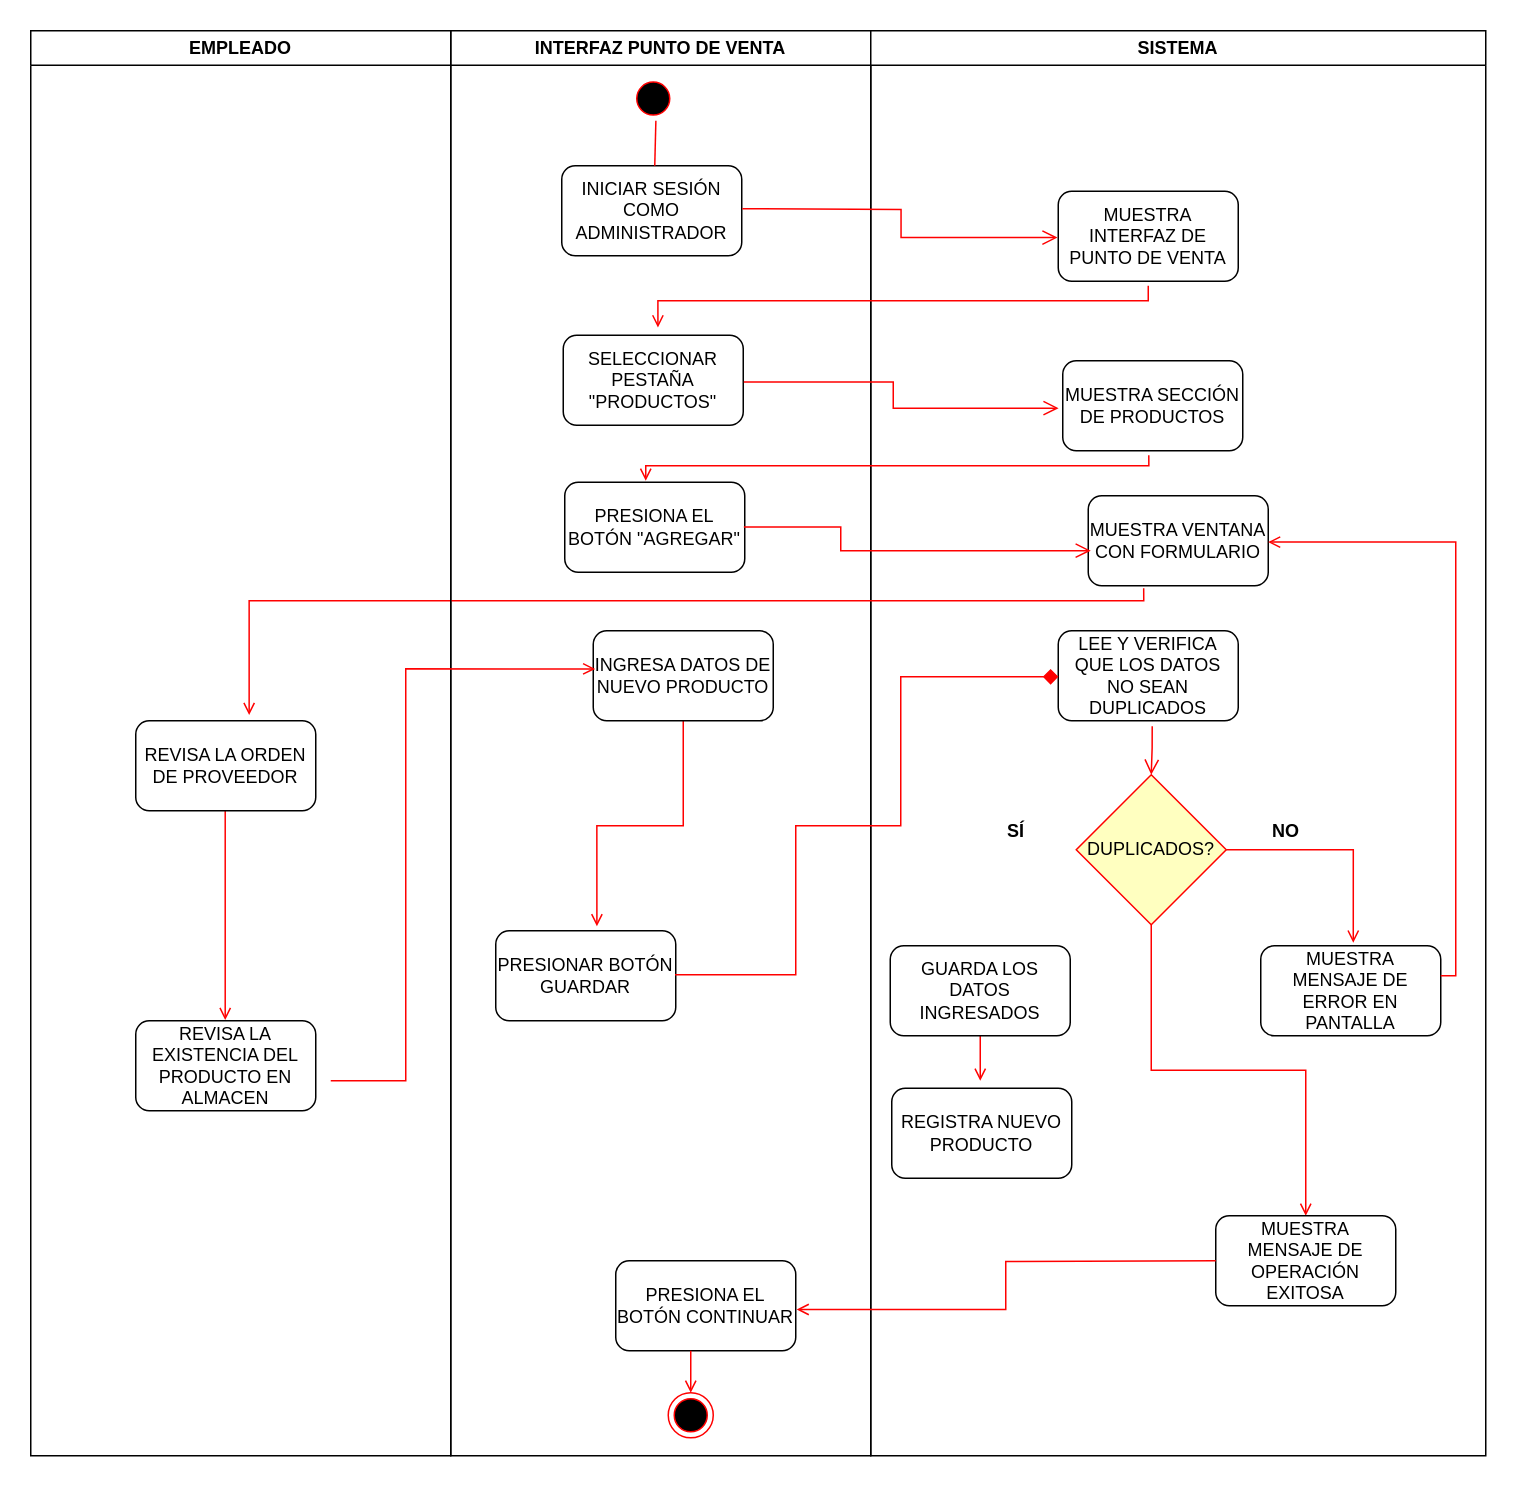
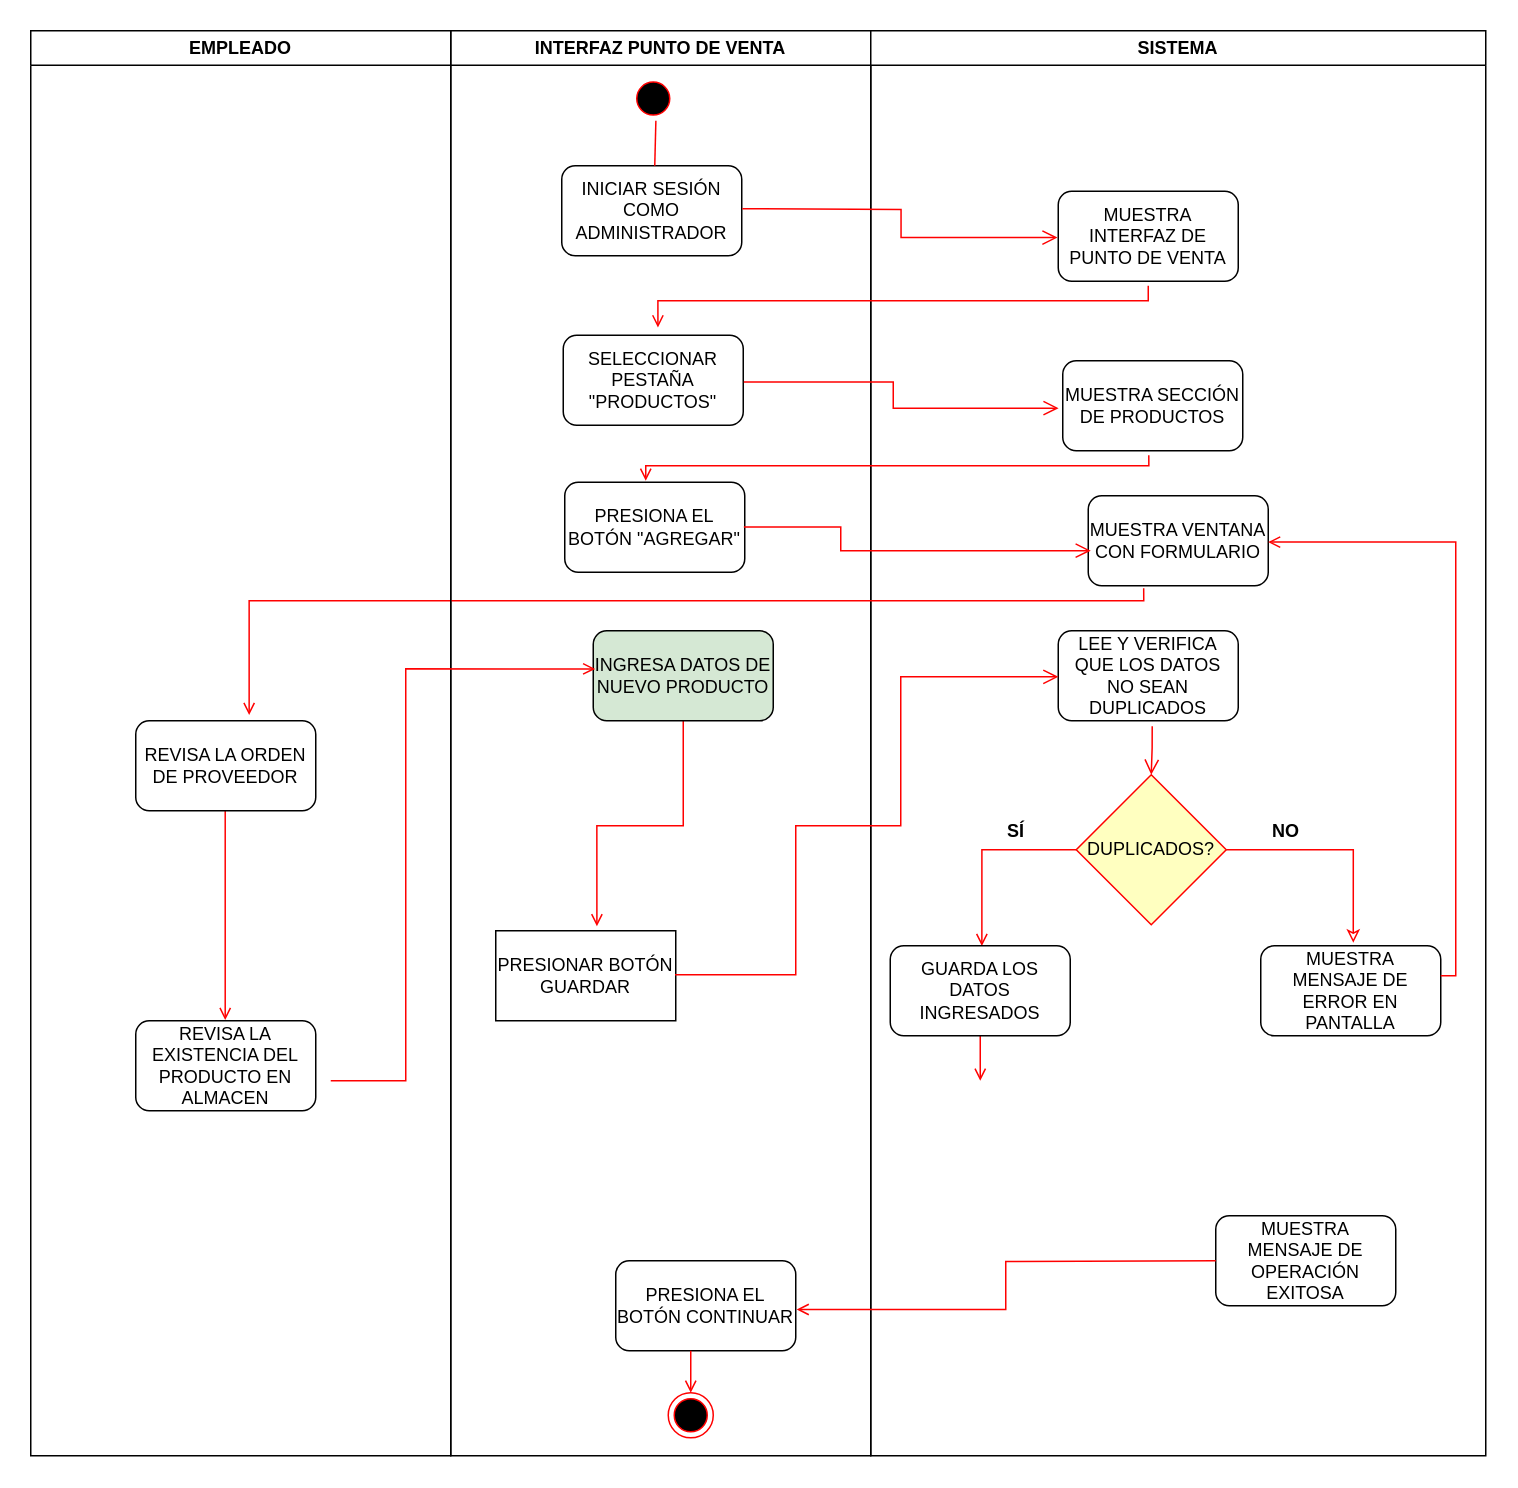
node "INGRESA DATOS DE NUEVO PRODUCTO": fillcolor #ffffff -> #d5e8d4
edge "PRESIONAR BOTÓN GUARDAR" -> "LEE Y VERIFICA QUE LOS DATOS NO SEAN DUPLICADOS": arrowhead diamond -> open
edge "DUPLICADOS?" -> "MUESTRA MENSAJE DE ERROR EN PANTALLA": arrowhead open -> classic
node "PRESIONAR BOTÓN GUARDAR": shape rounded rectangle -> rectangle
edge "DUPLICADOS?" -> "MUESTRA MENSAJE DE OPERACIÓN EXITOSA": now "DUPLICADOS?" -> "GUARDA LOS DATOS INGRESADOS"
node "REGISTRA NUEVO PRODUCTO": removed
